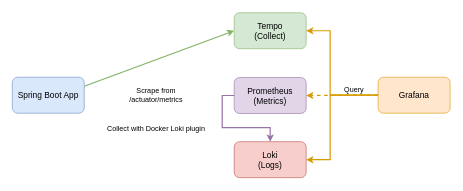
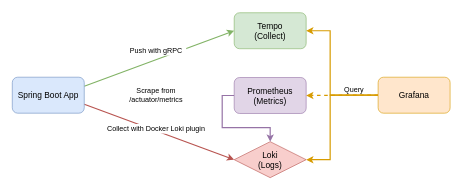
node "Push with gRPC": added
edge "Spring Boot App" -> "Loki(Logs)": added
node "Loki(Logs)": shape rounded rectangle -> diamond
